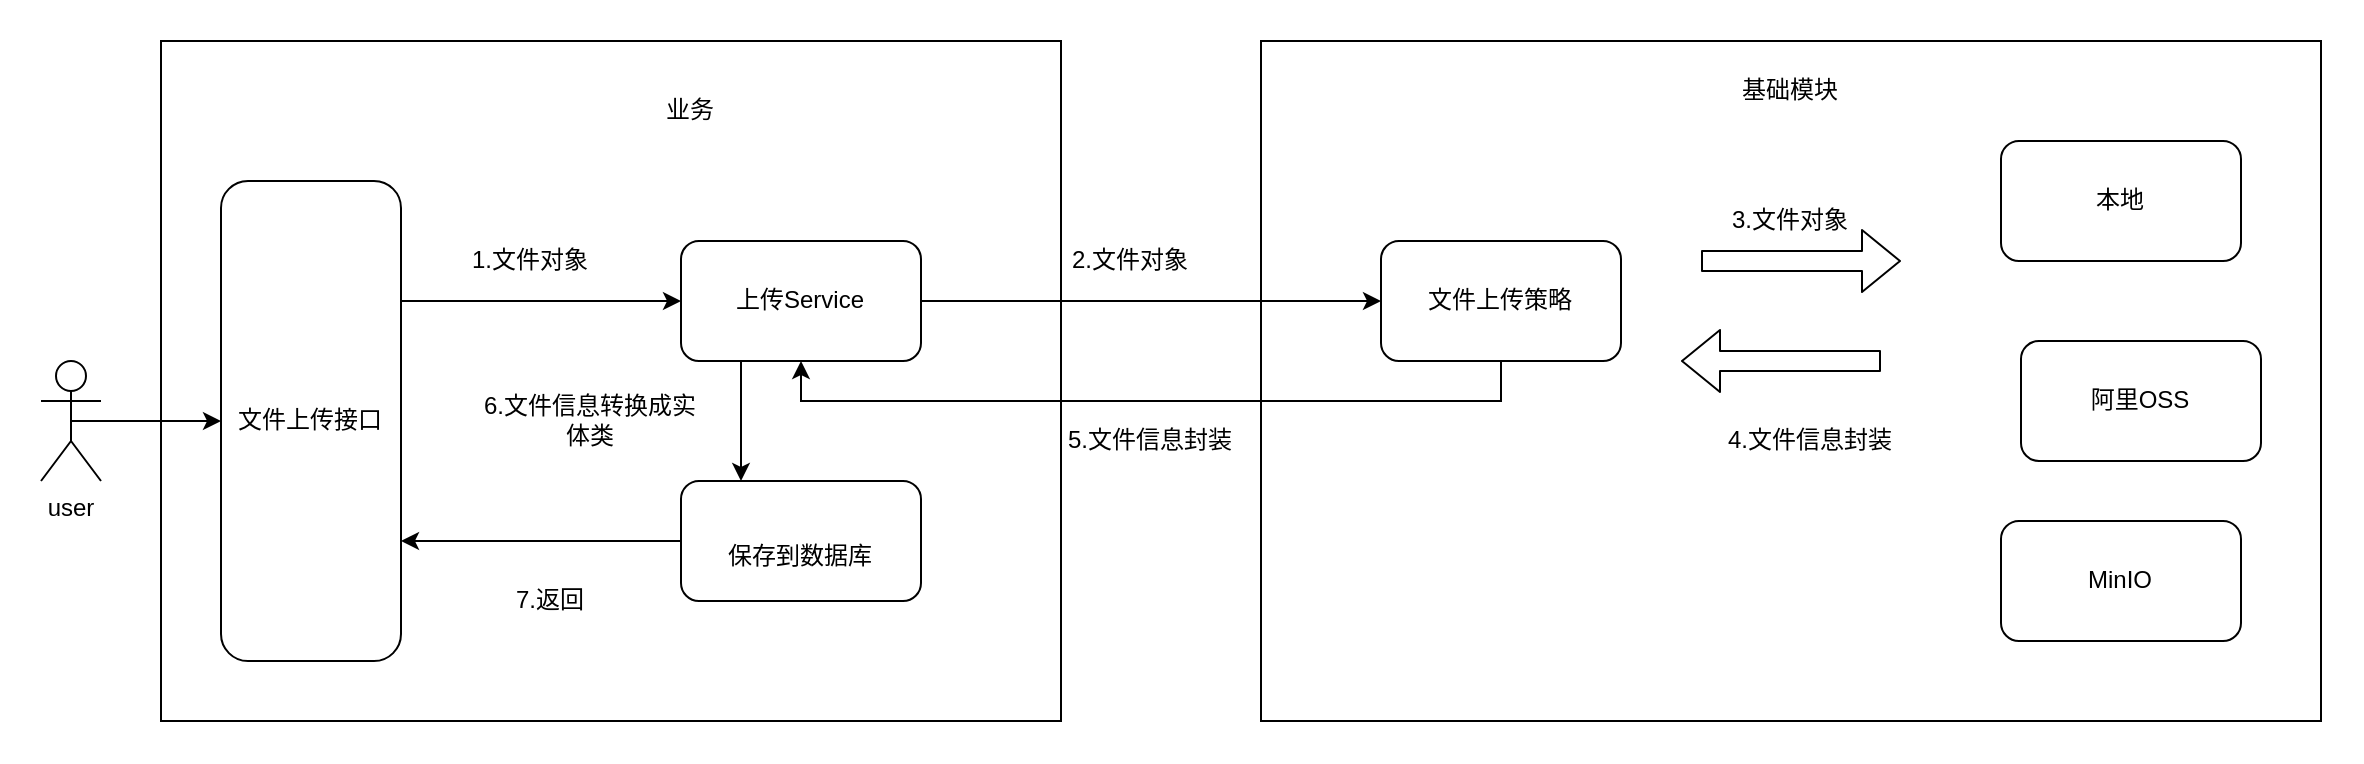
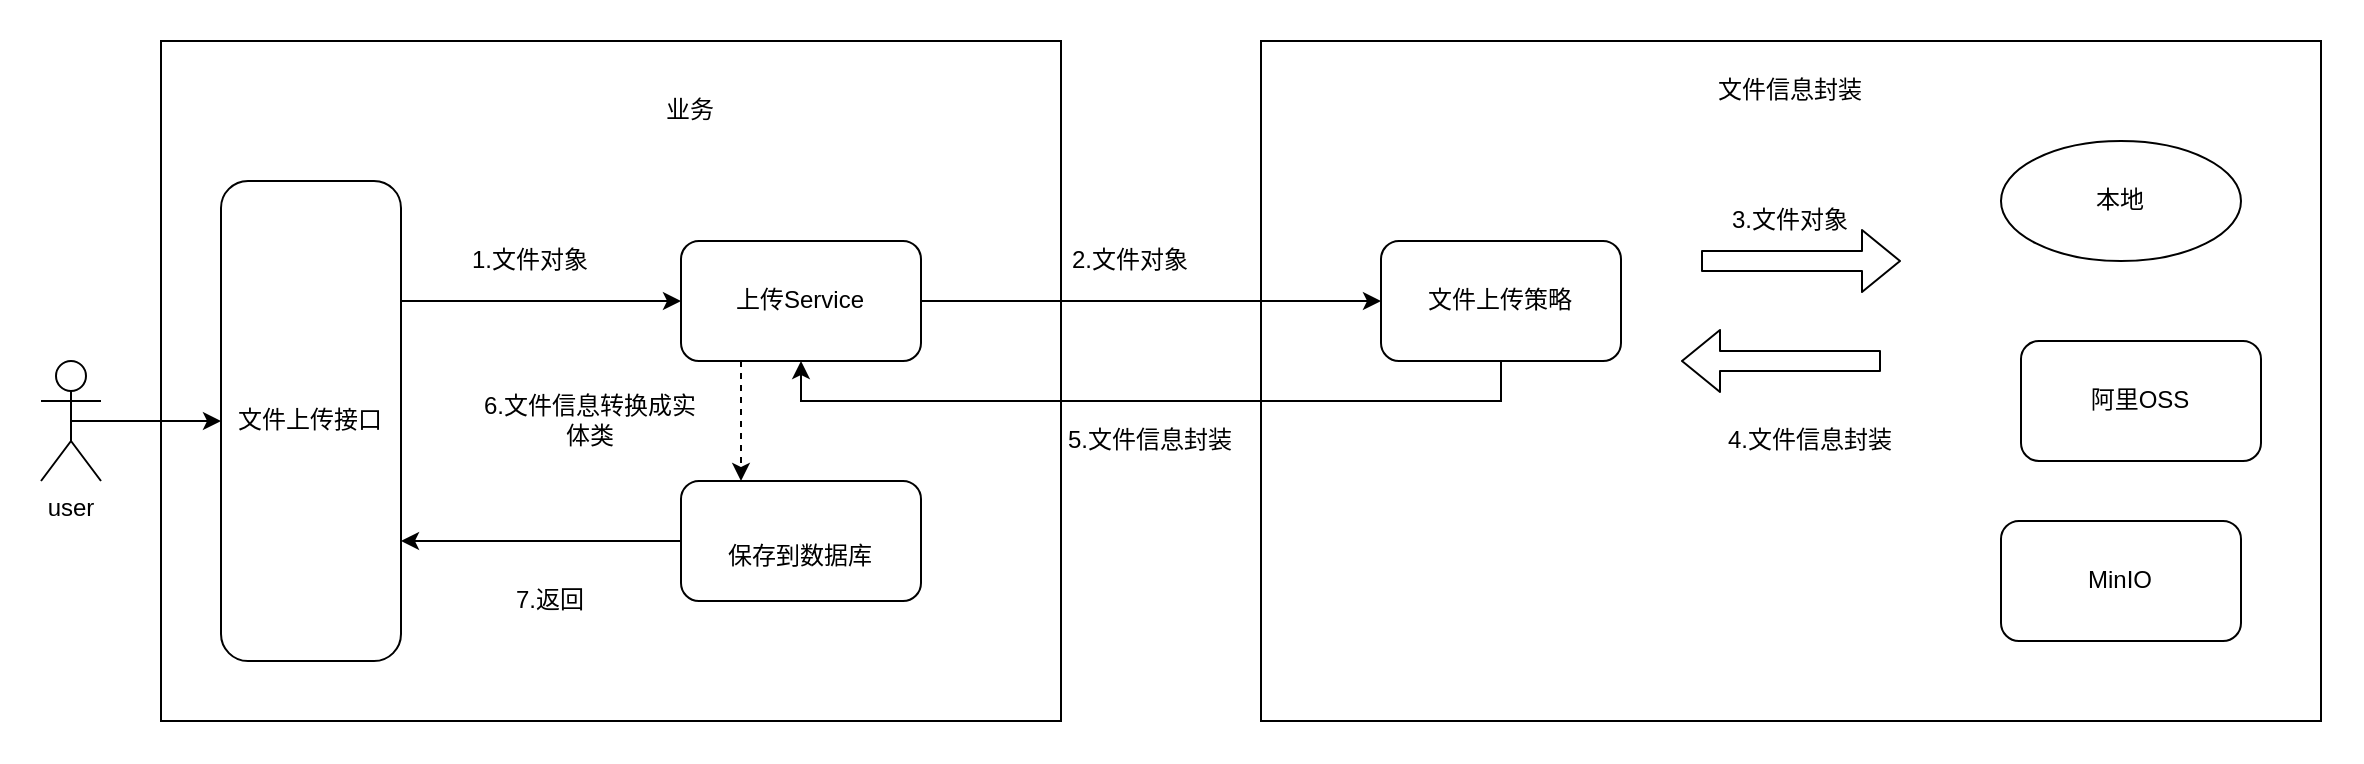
node "基础模块": label "基础模块" -> "文件信息封装"
node "本地": shape rounded rectangle -> ellipse
edge "上传Service" -> "保存到数据库": style solid -> dashed
